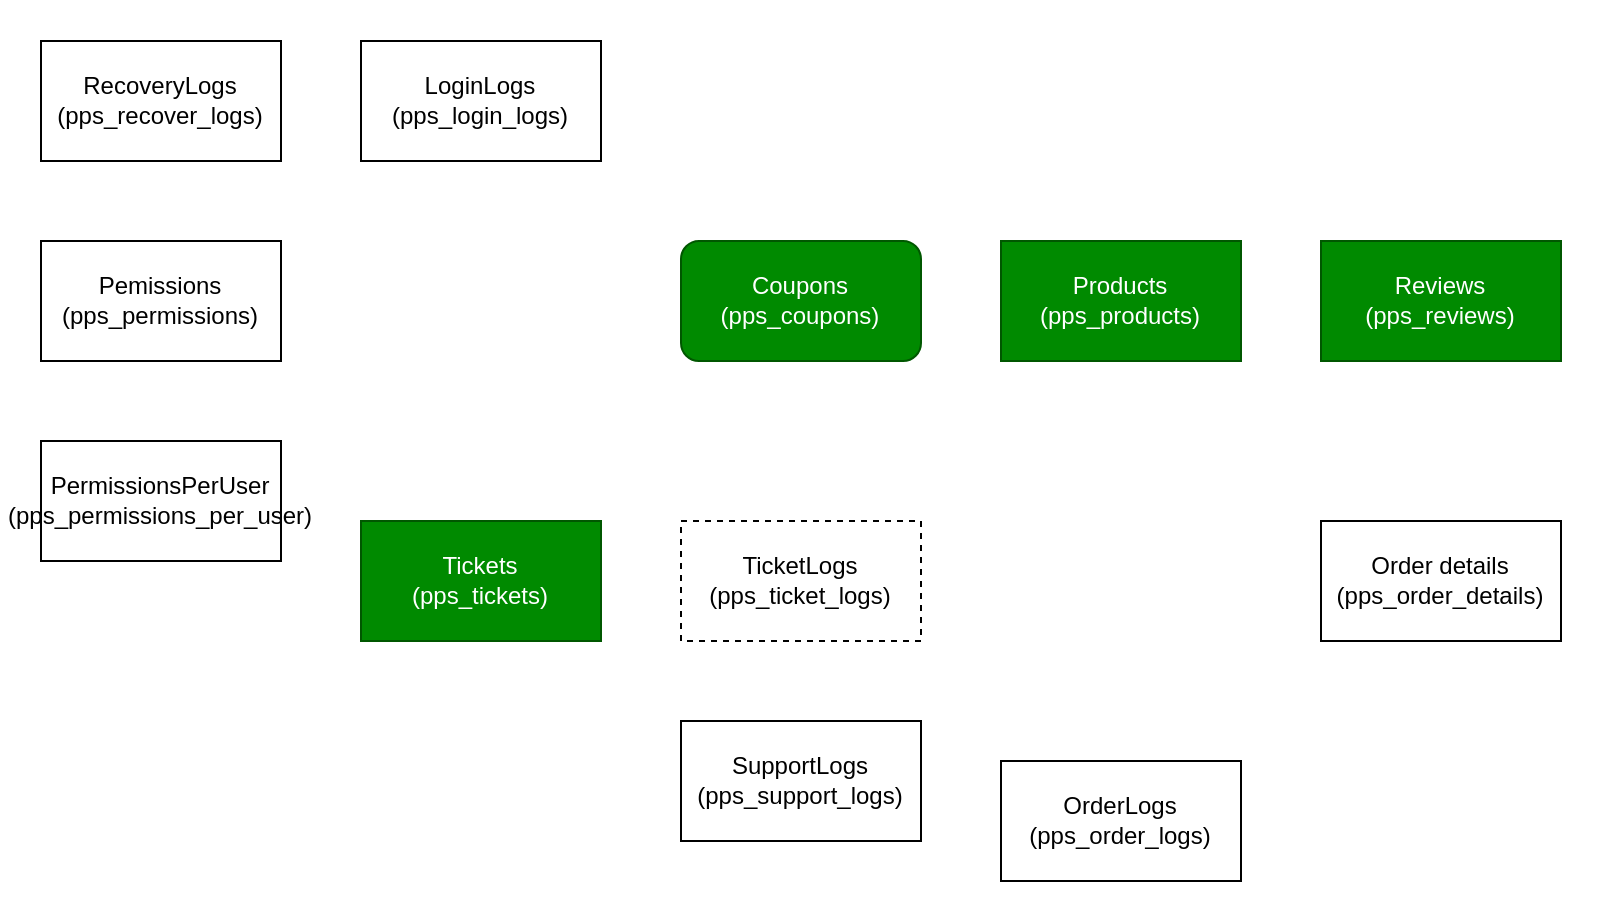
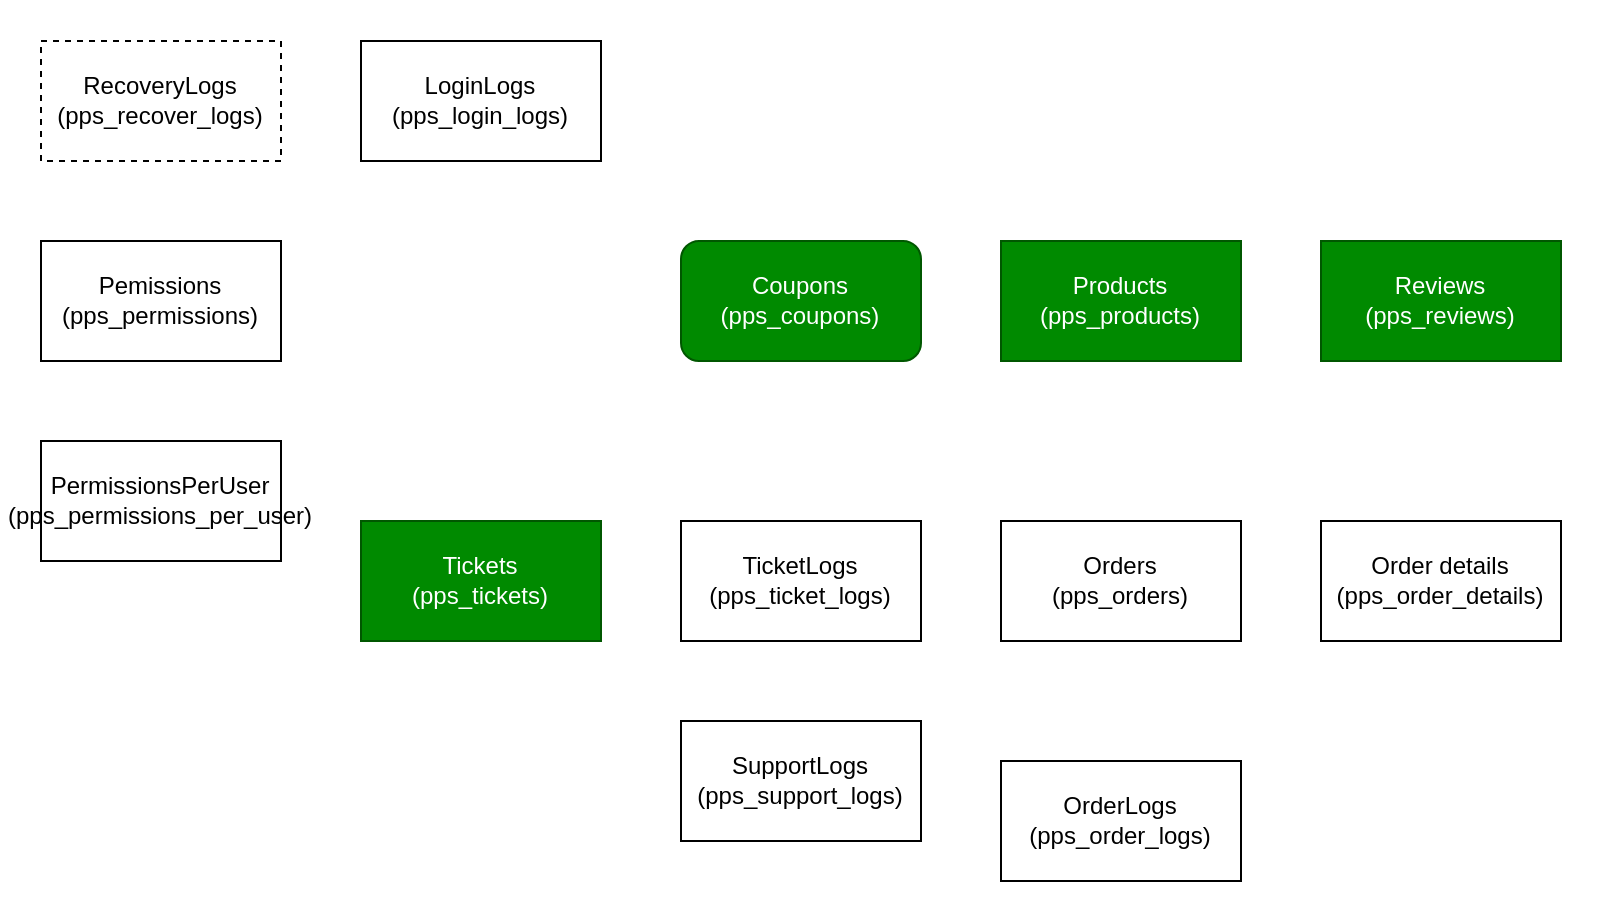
node "RecoveryLogs (pps_recover_logs)": style solid -> dashed
node "TicketLogs (pps_ticket_logs)": style dashed -> solid
node "Orders (pps_orders)": added
